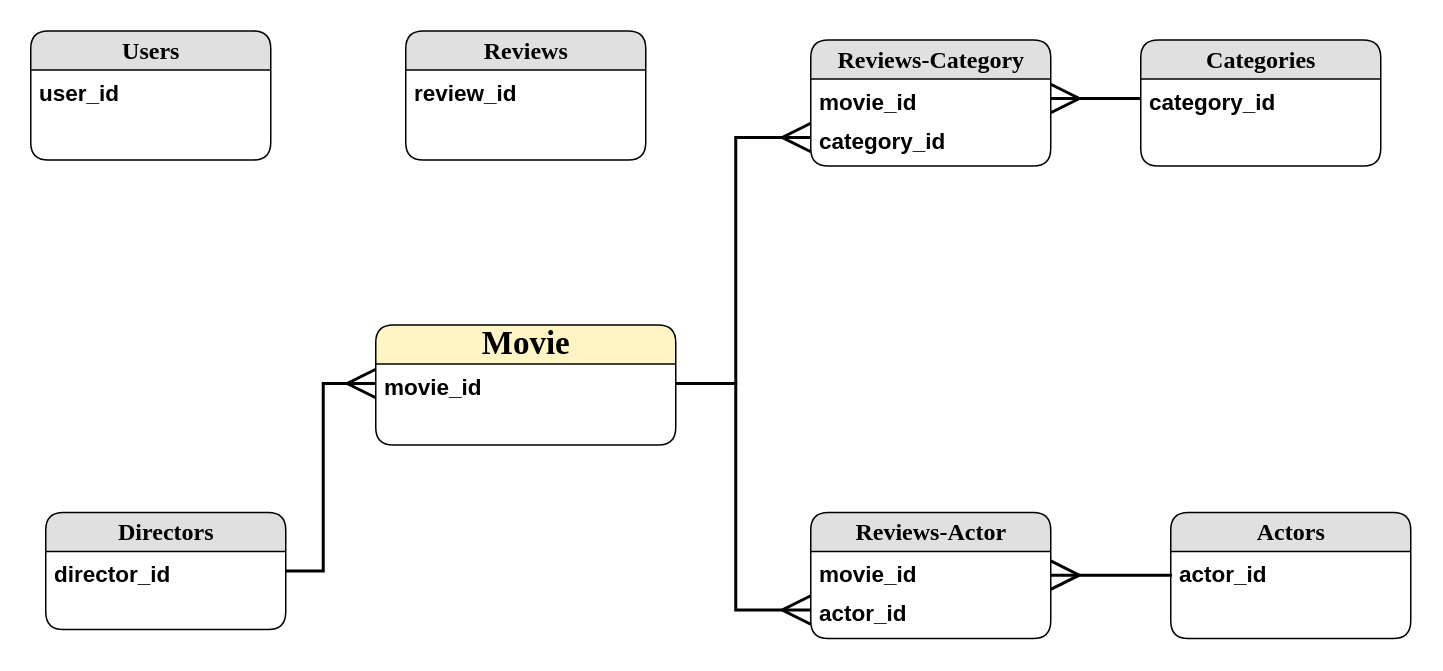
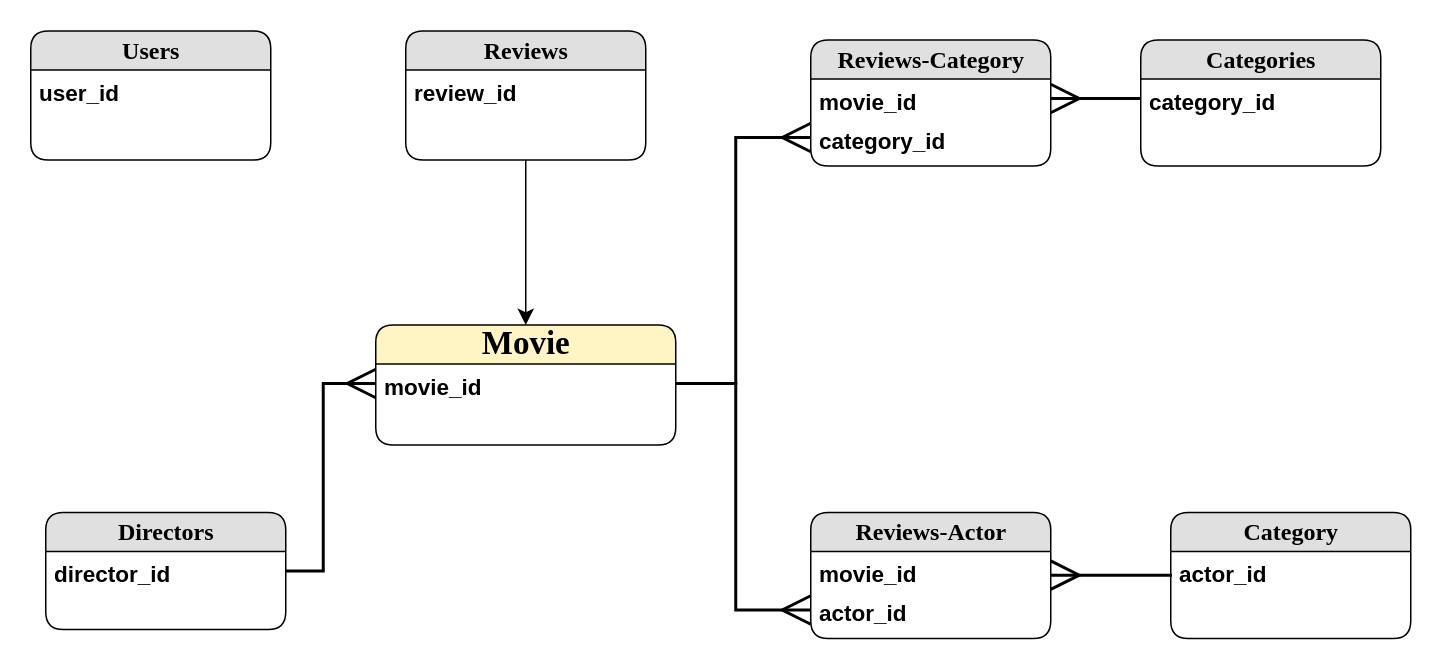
edge "Reviews" -> "Movie": added
node "Actors": label "Actors" -> "Category"
